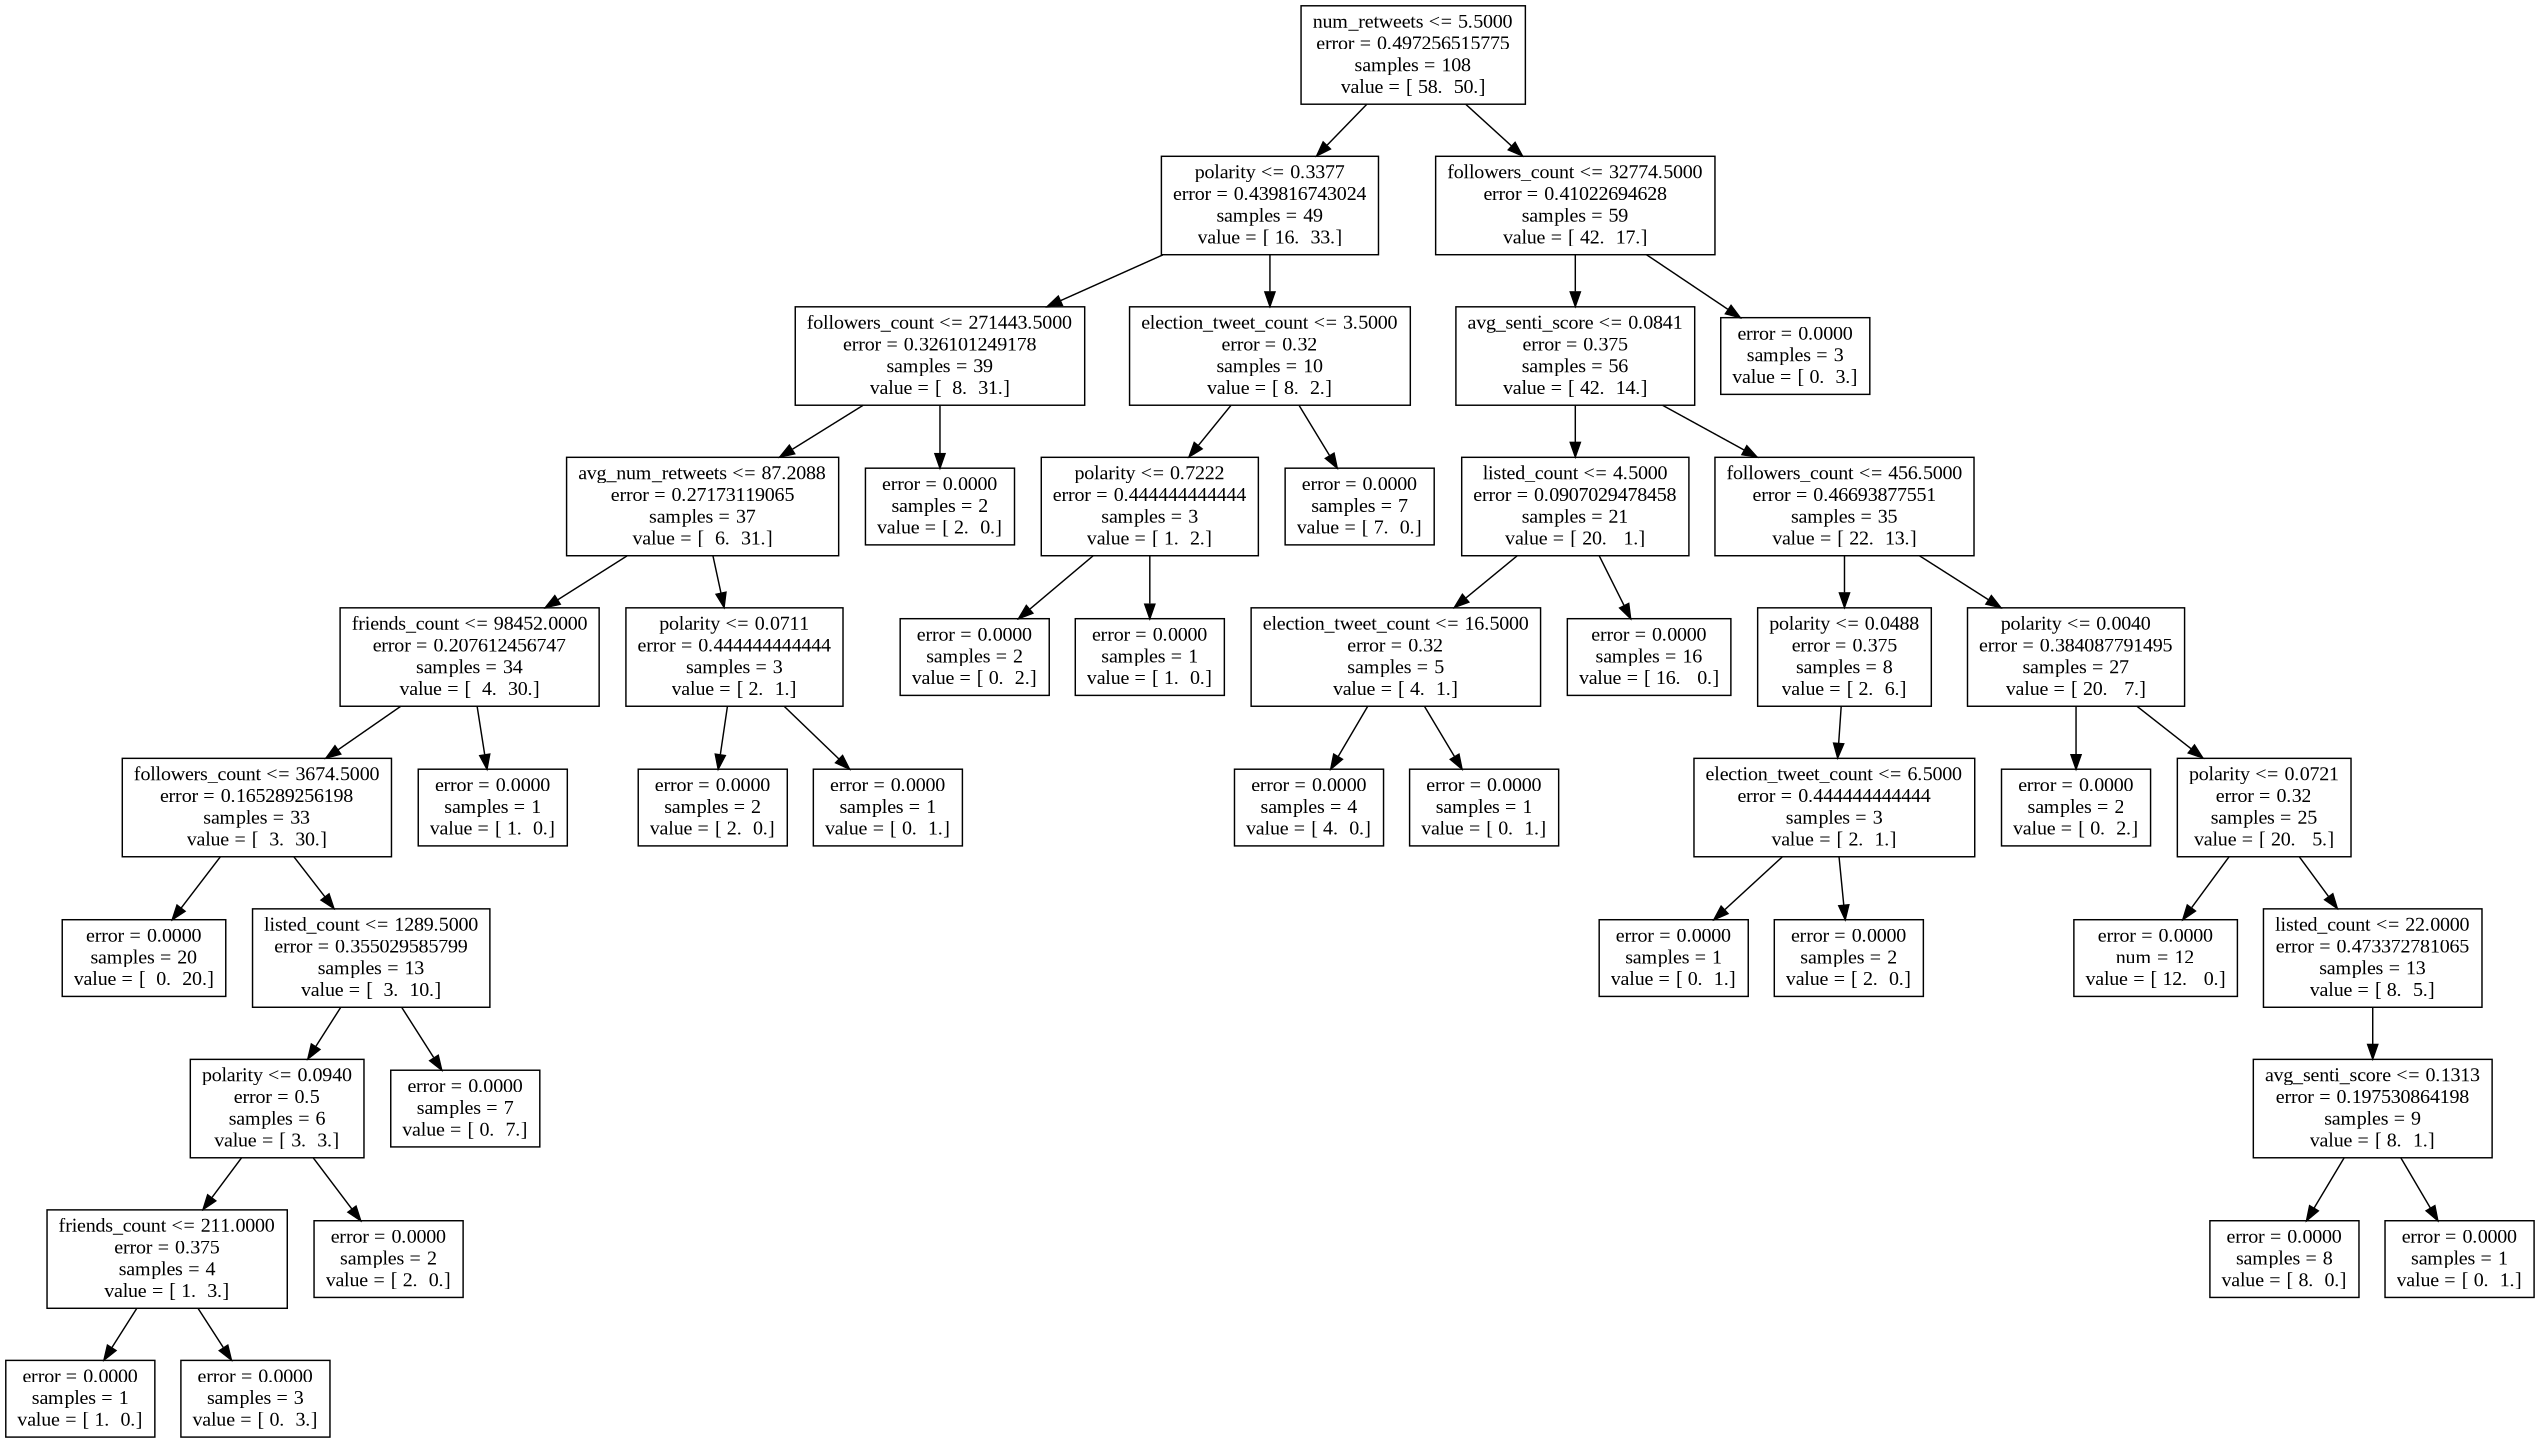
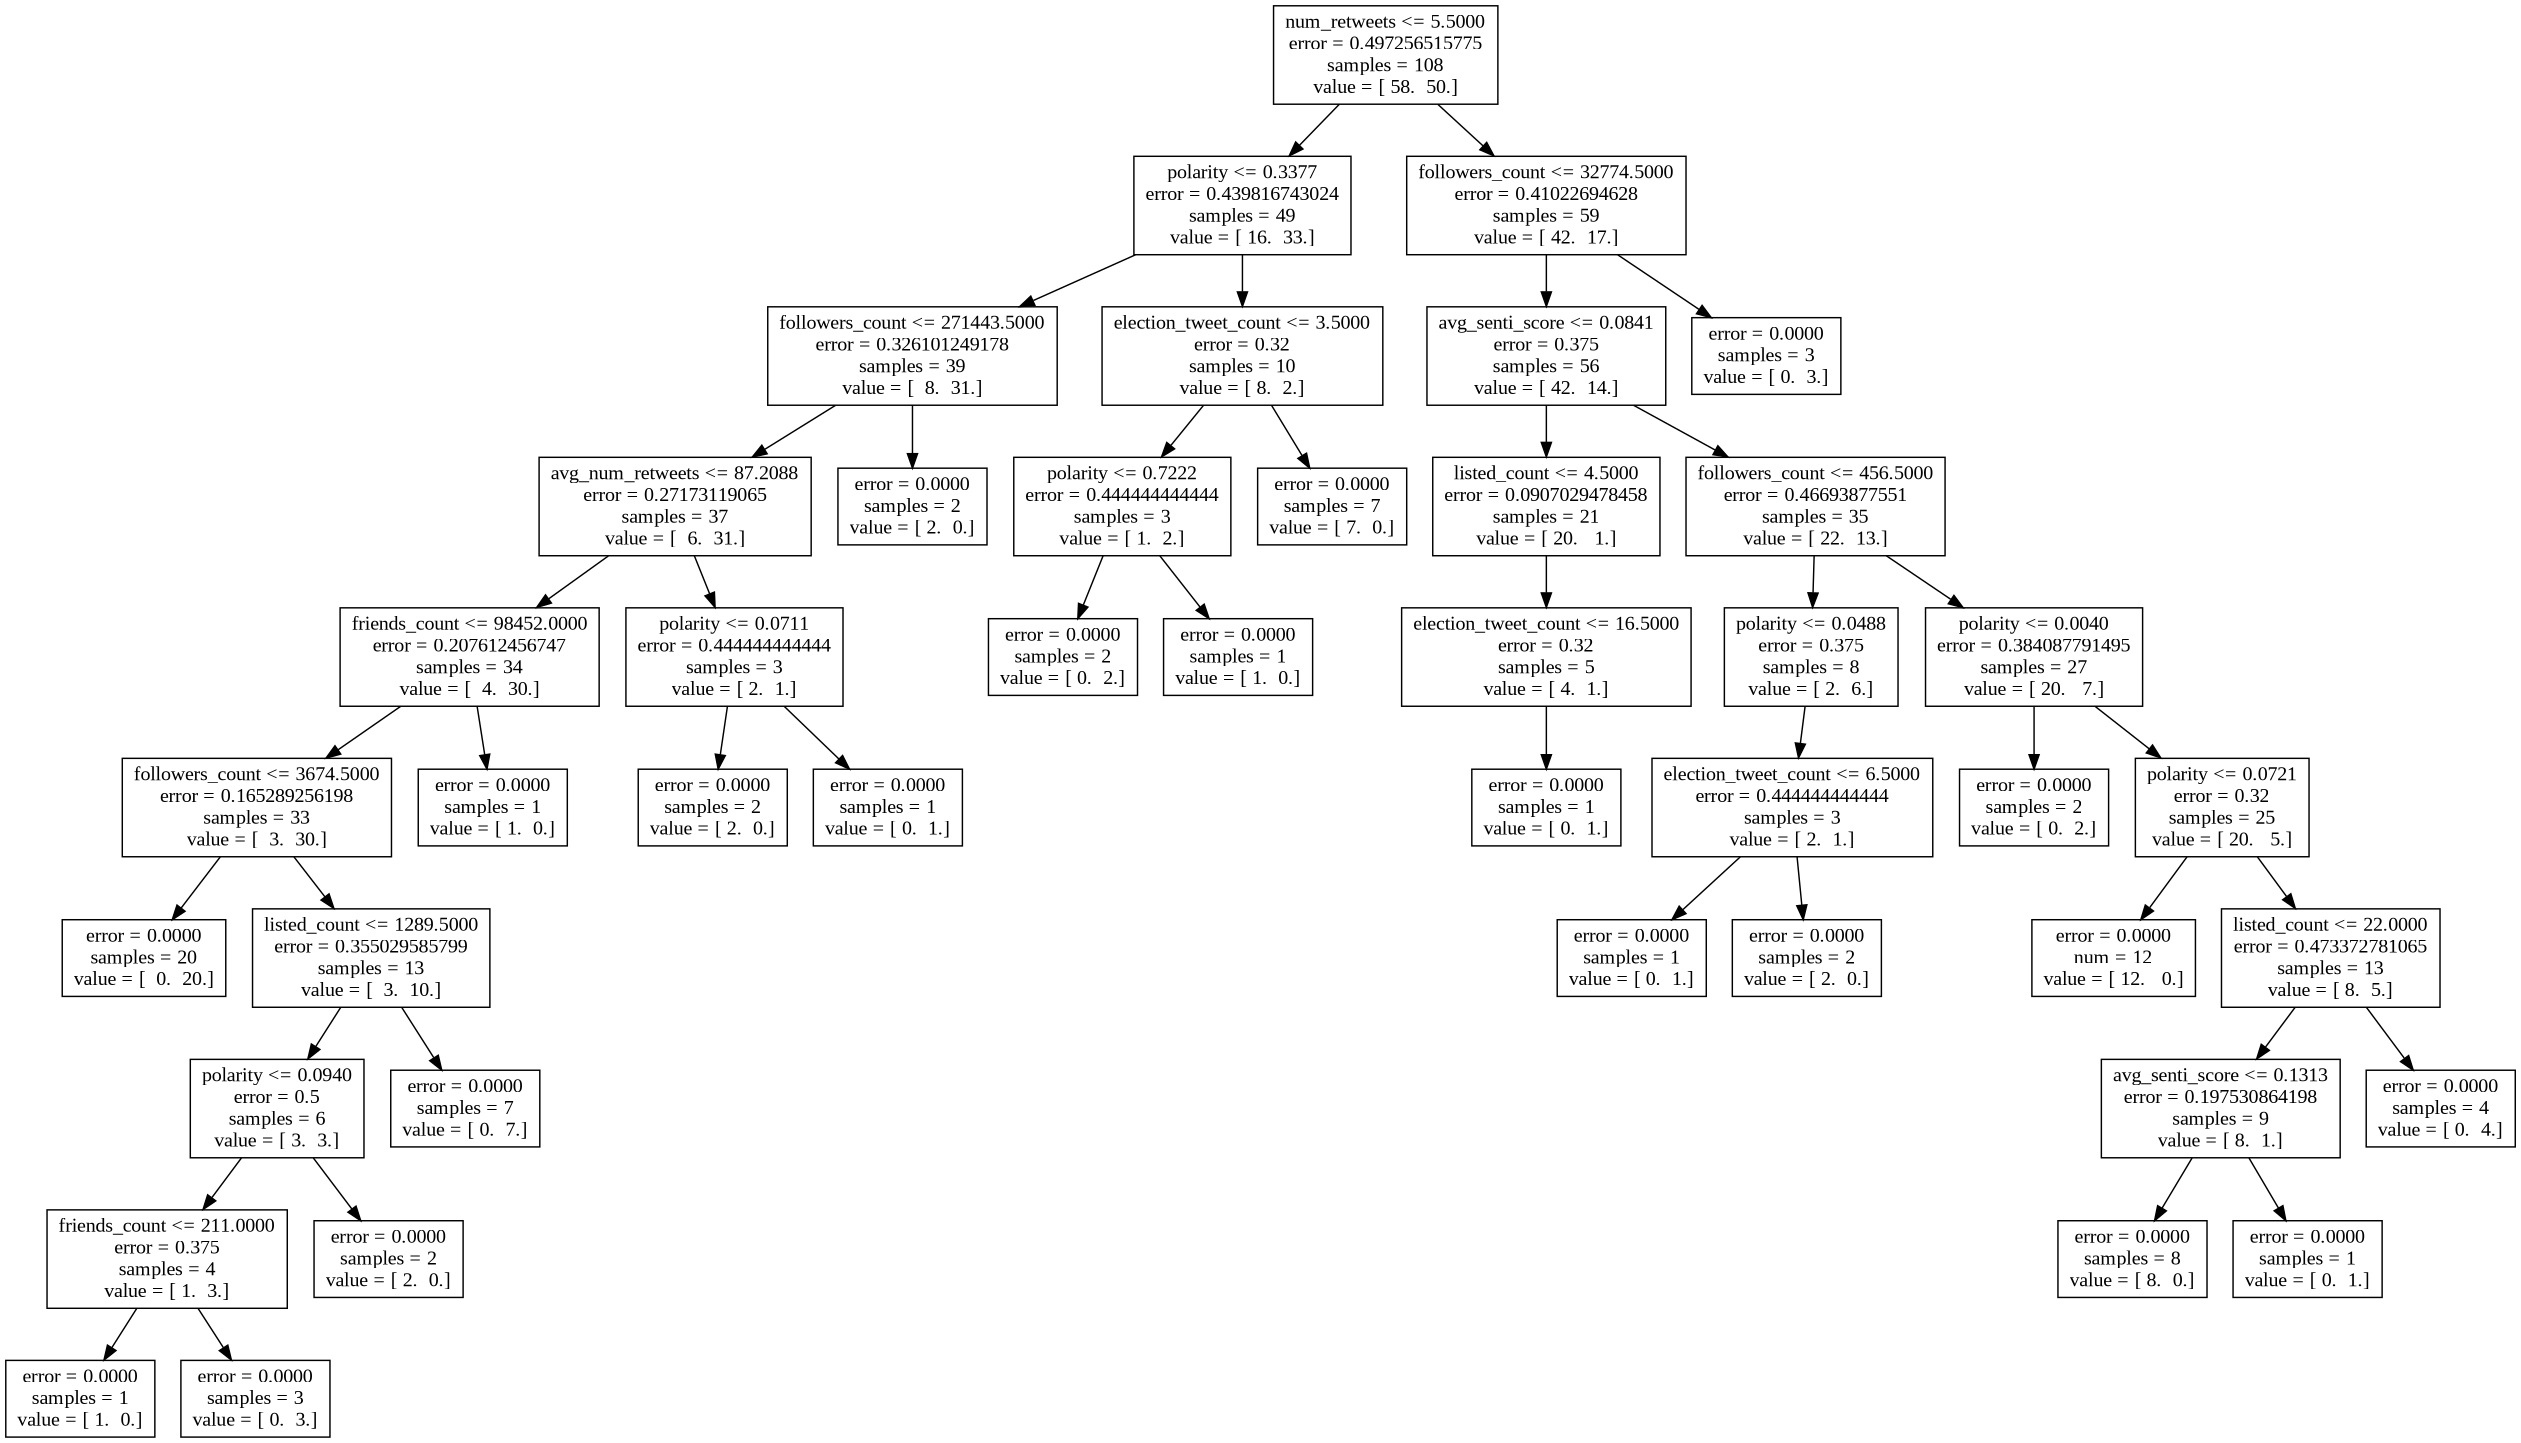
node "error = 0.0000 samples = 16 value = [ 16.   0.]": removed
node "error = 0.0000 samples = 4 value = [ 4.  0.]": removed
node "error = 0.0000 samples = 4 value = [ 0.  4.]": added
